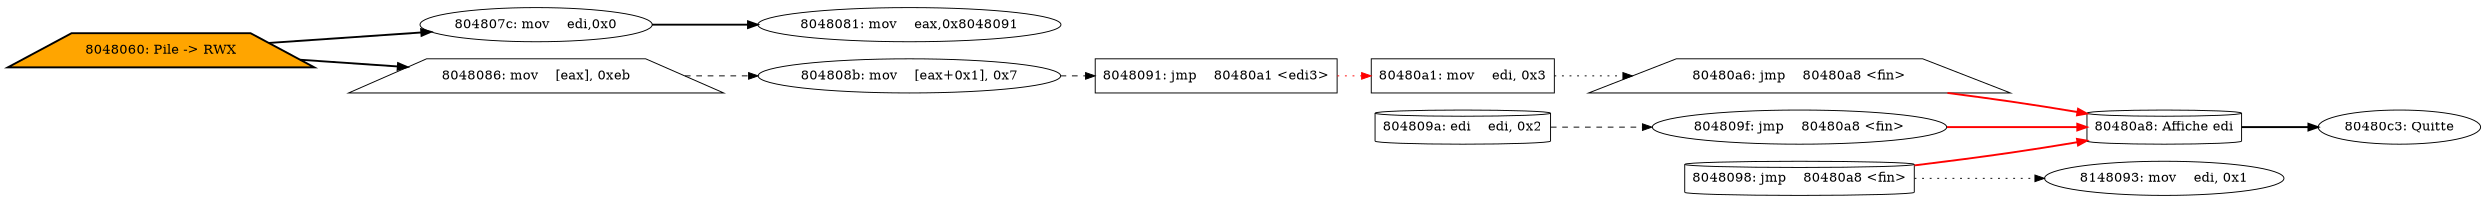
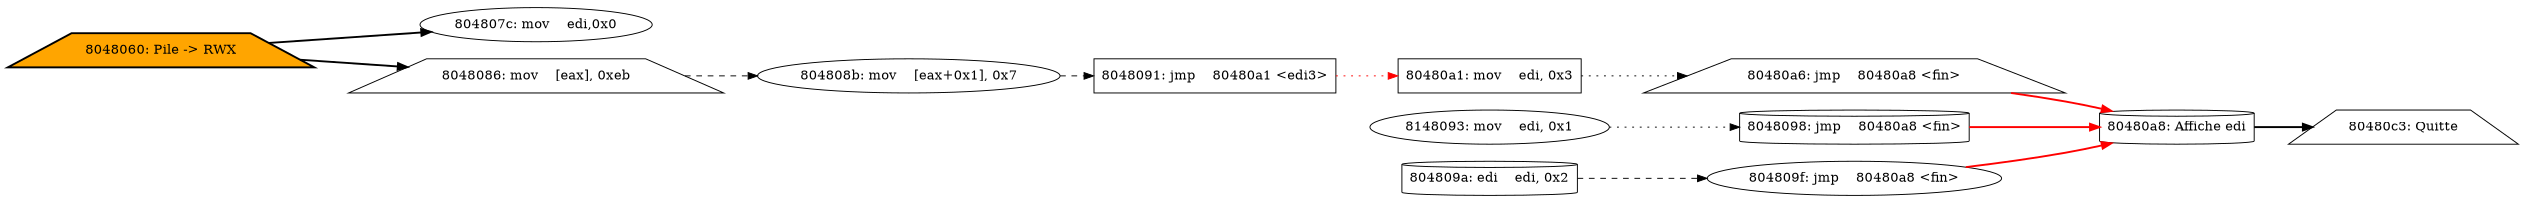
node "8048081: mov    eax,0x8048091": removed
node "80480c3: Quitte": shape ellipse -> trapezium
edge "8048098: jmp    80480a8 <fin>" -> "8148093: mov    edi, 0x1": reversed
